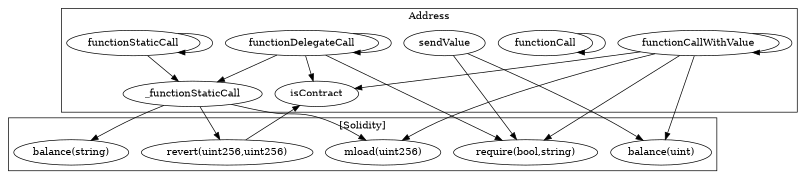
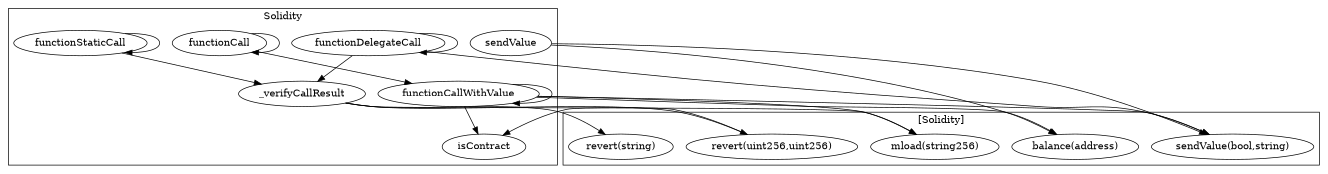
cluster "Address": label "Address" -> "Solidity"
edge "functionDelegateCall" -> "isContract": removed
edge "functionCall" -> "functionCallWithValue": added
node "_functionStaticCall": label "_functionStaticCall" -> "_verifyCallResult"
node "balance(string)": label "balance(string)" -> "revert(string)"
node "mload(uint256)": label "mload(uint256)" -> "mload(string256)"
node "require(bool,string)": label "require(bool,string)" -> "sendValue(bool,string)"
node "balance(uint)": label "balance(uint)" -> "balance(address)"
